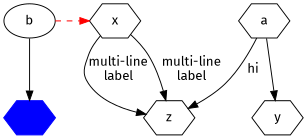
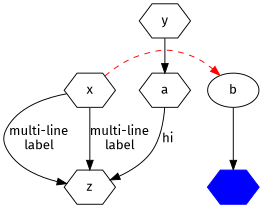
edge "b" -> "x": reversed
edge "a" -> "y": reversed
